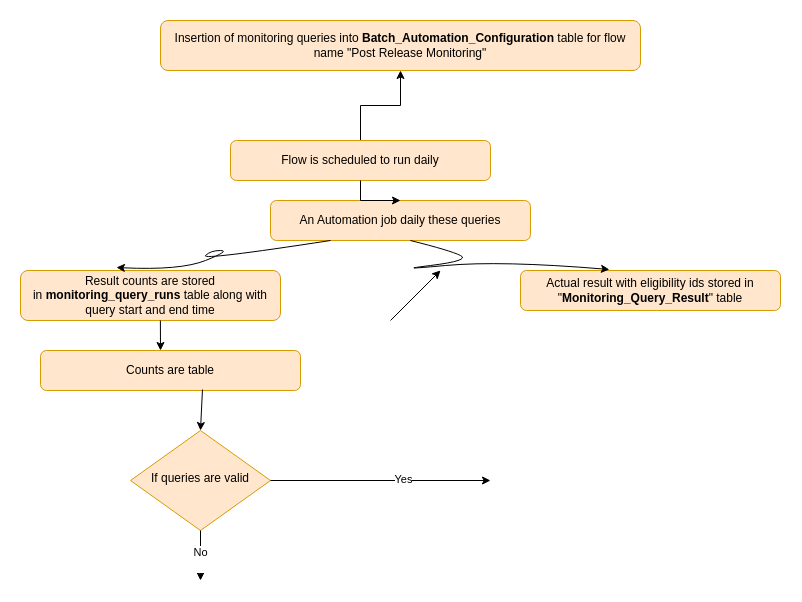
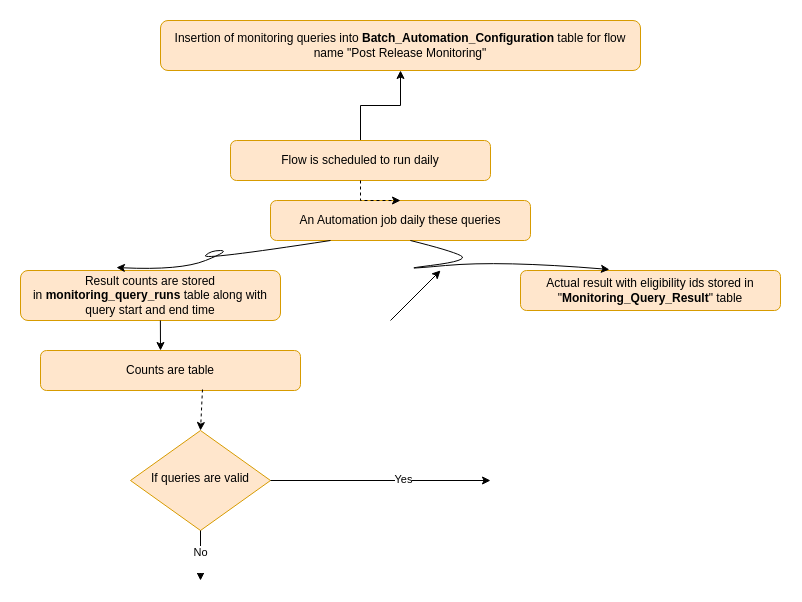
edge "Flow is scheduled to run daily" -> "An Automation job daily these queries": style solid -> dashed
edge "Counts are table" -> "If queries are valid": style solid -> dashed
